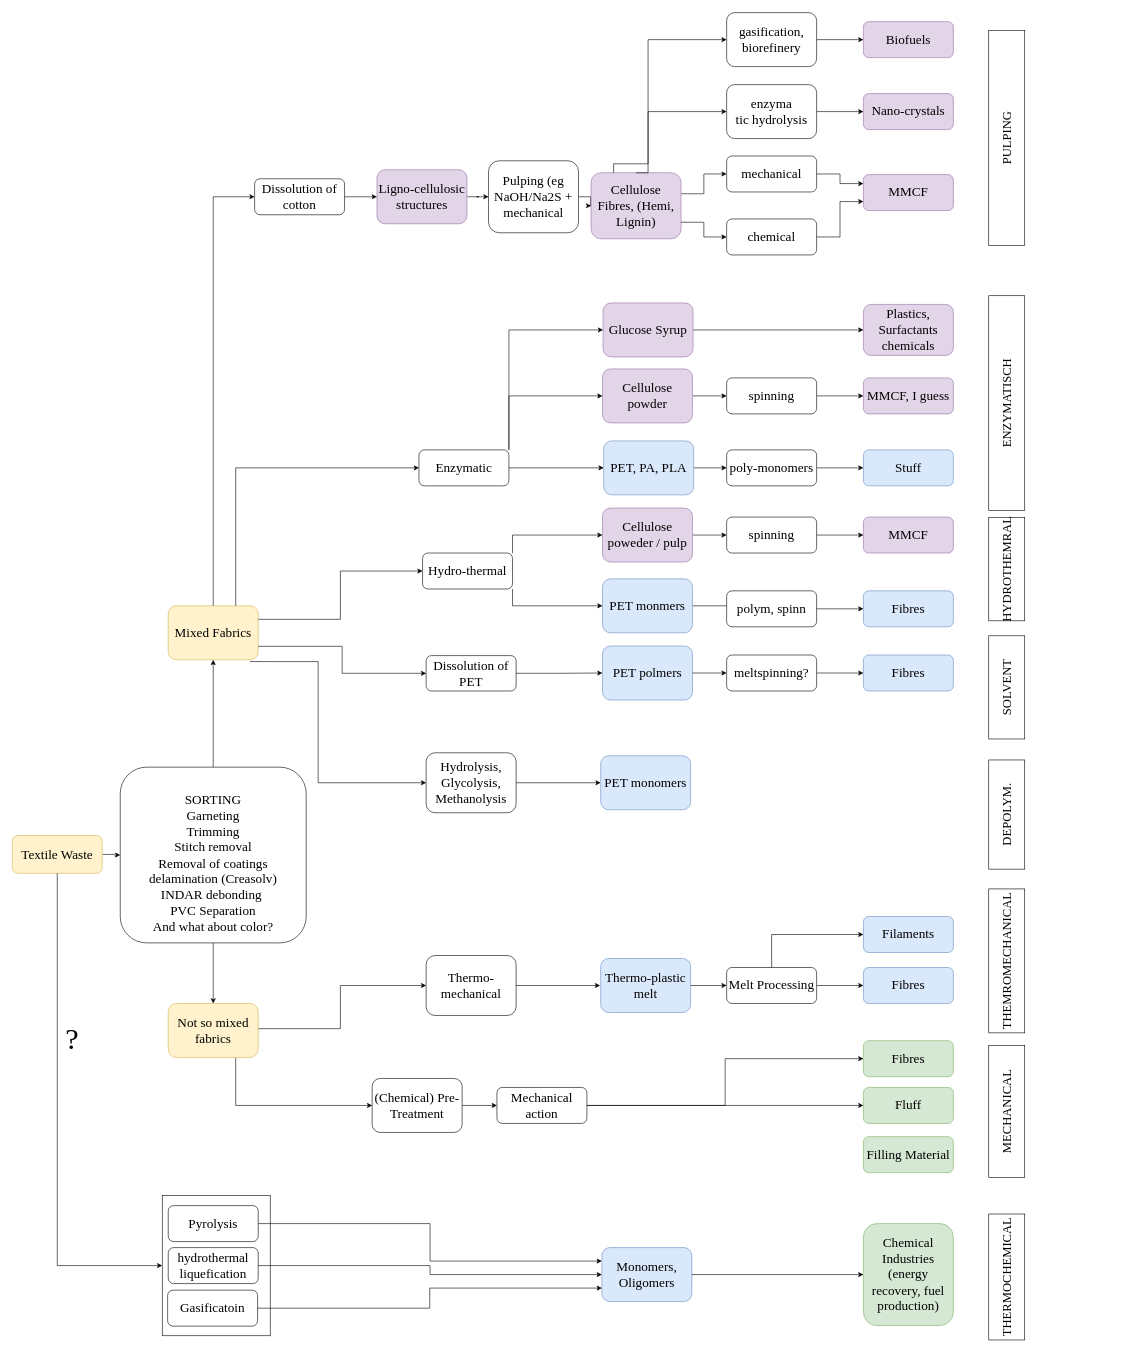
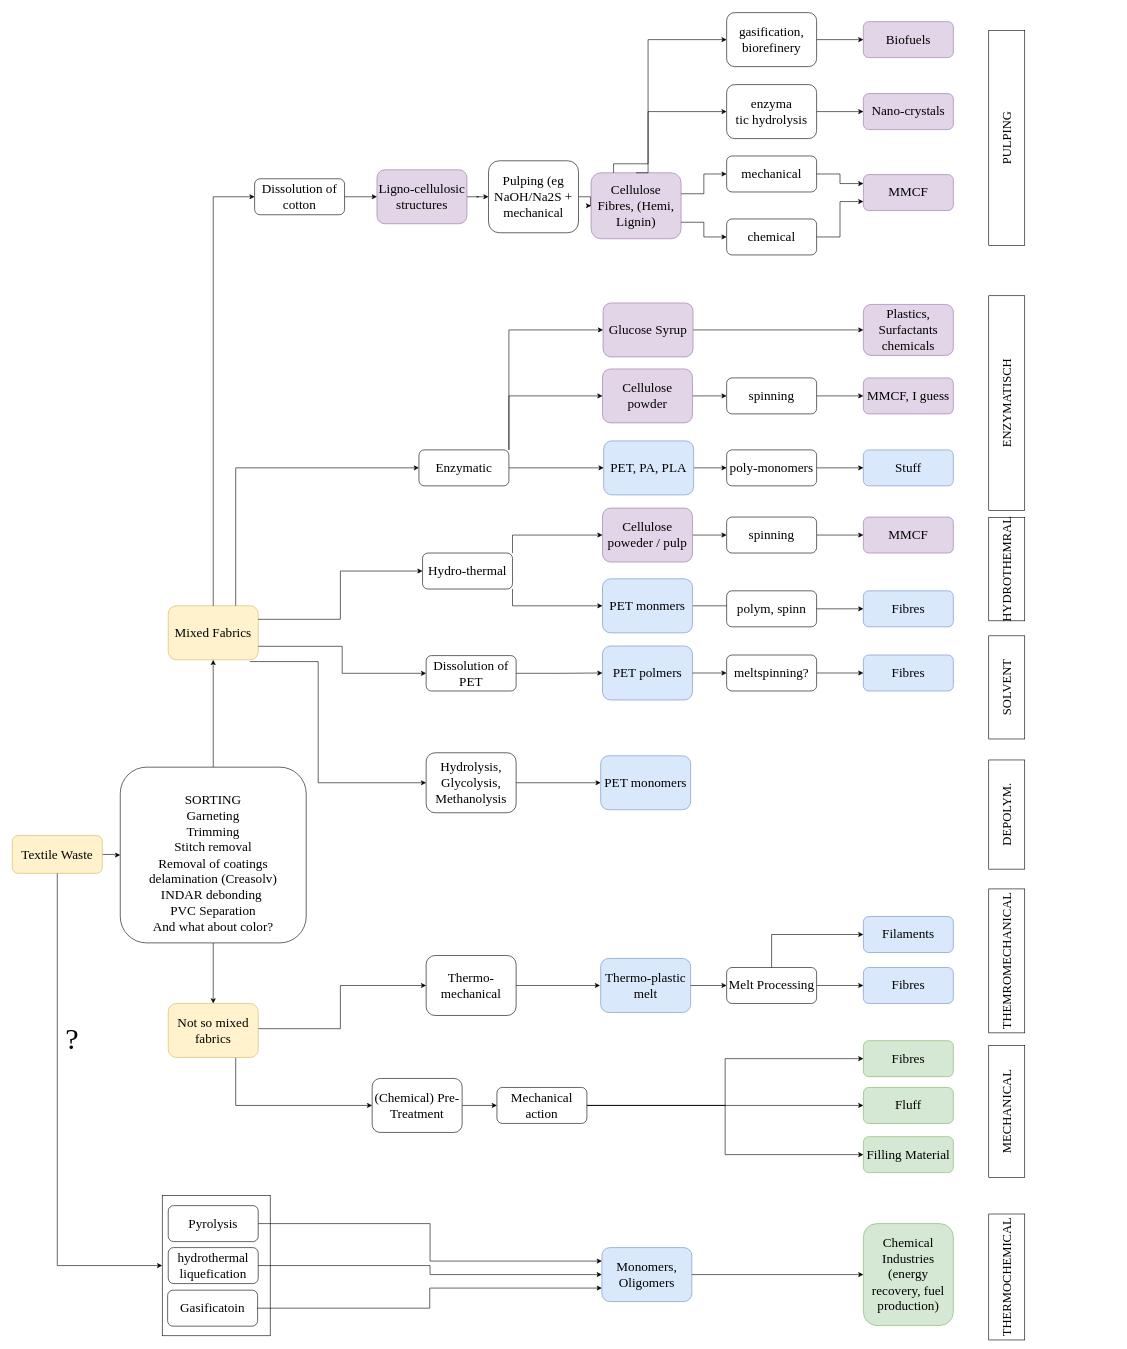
edge "Mechanical action" -> "Filling Material": added
